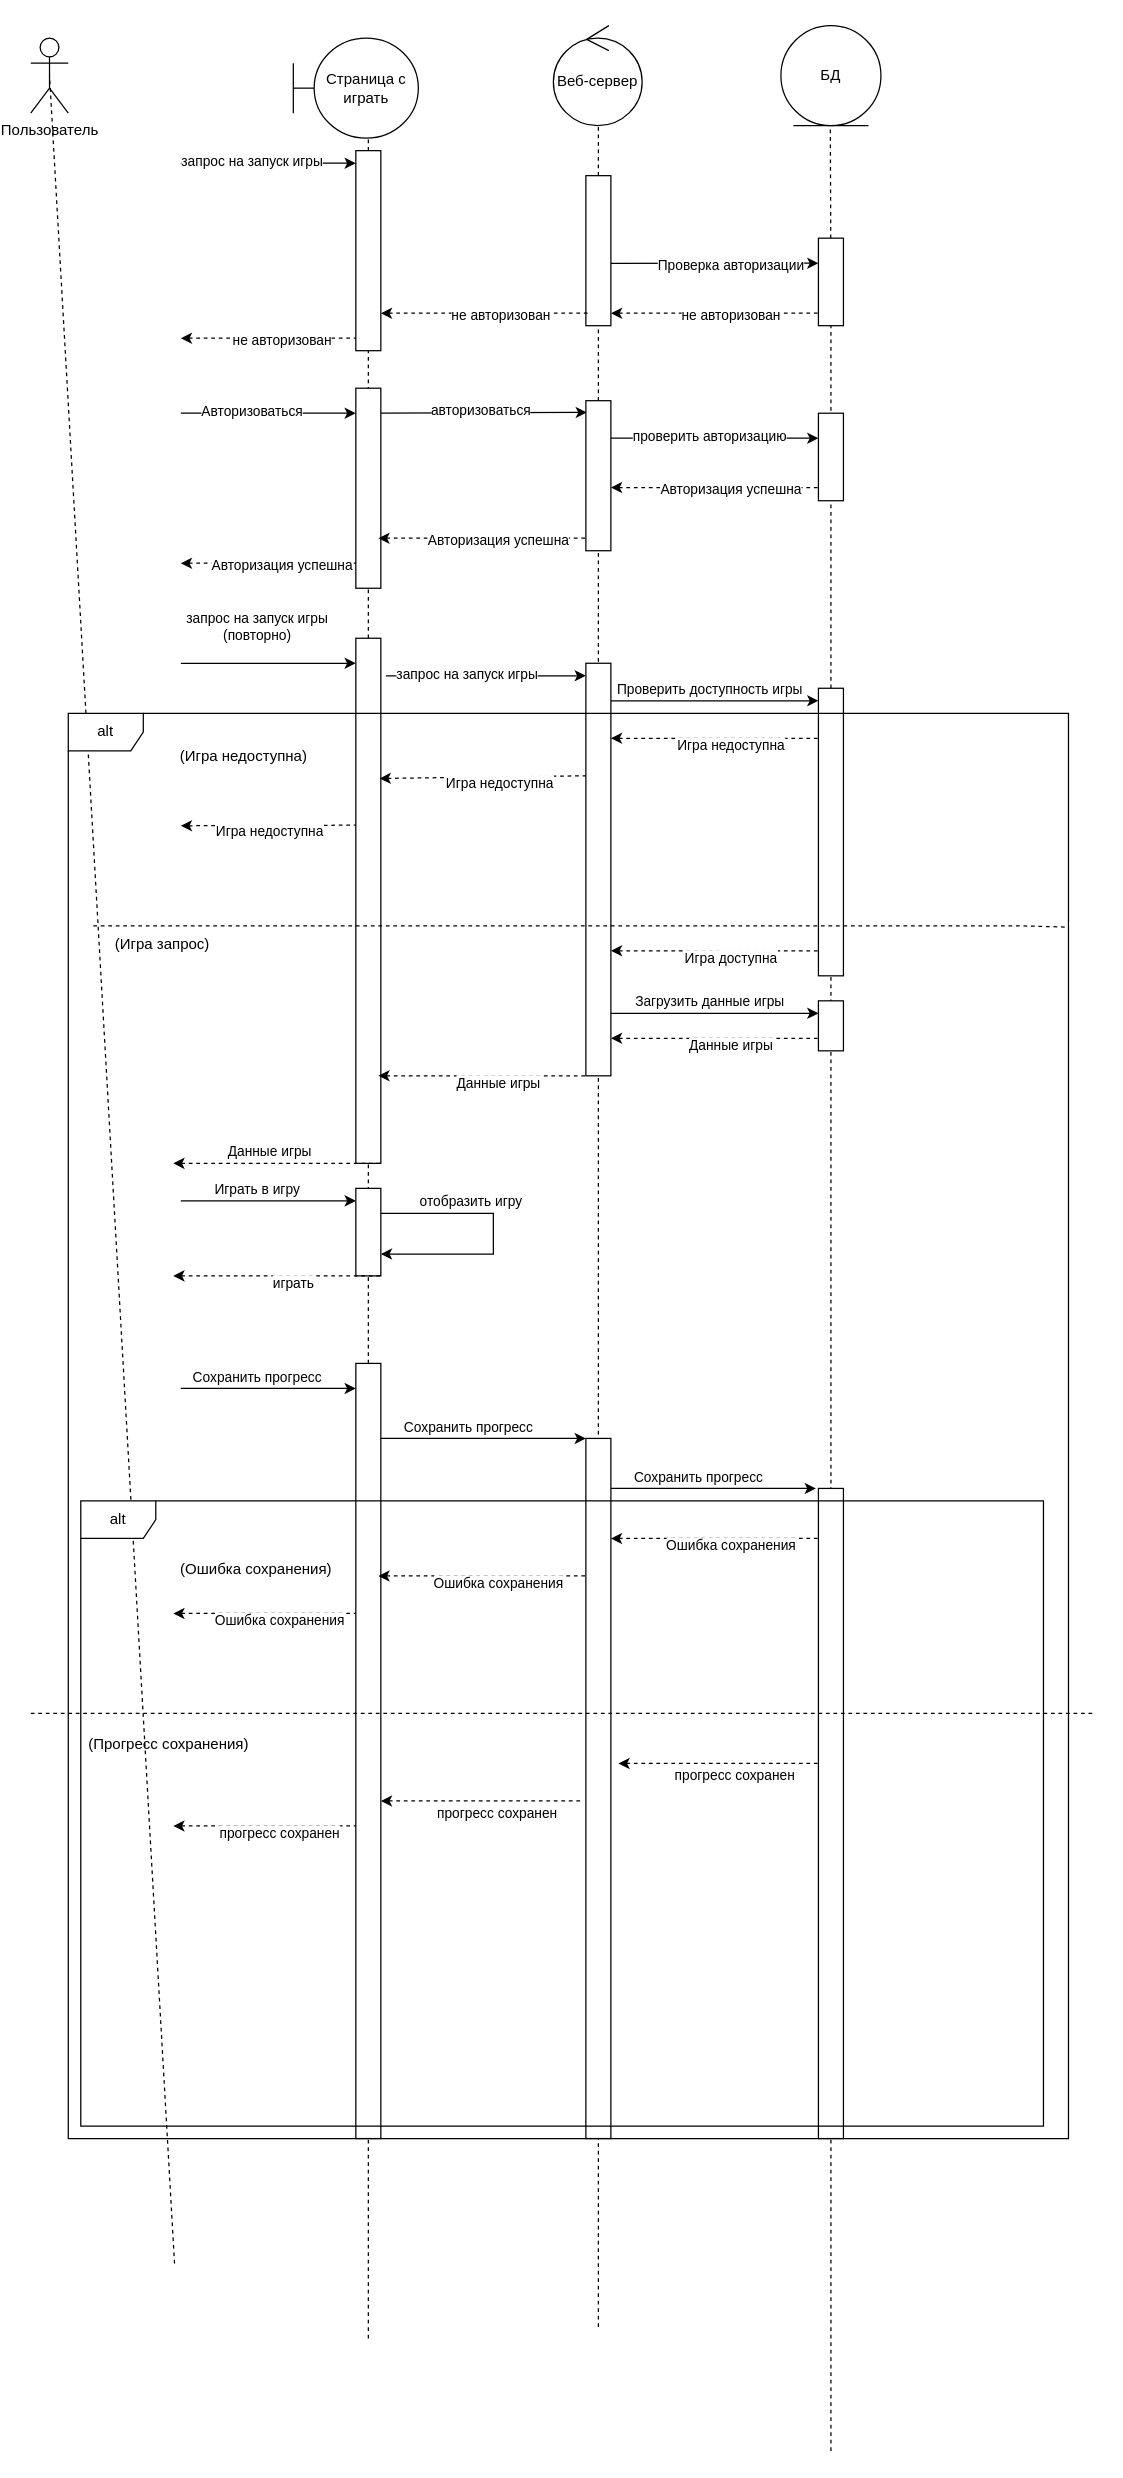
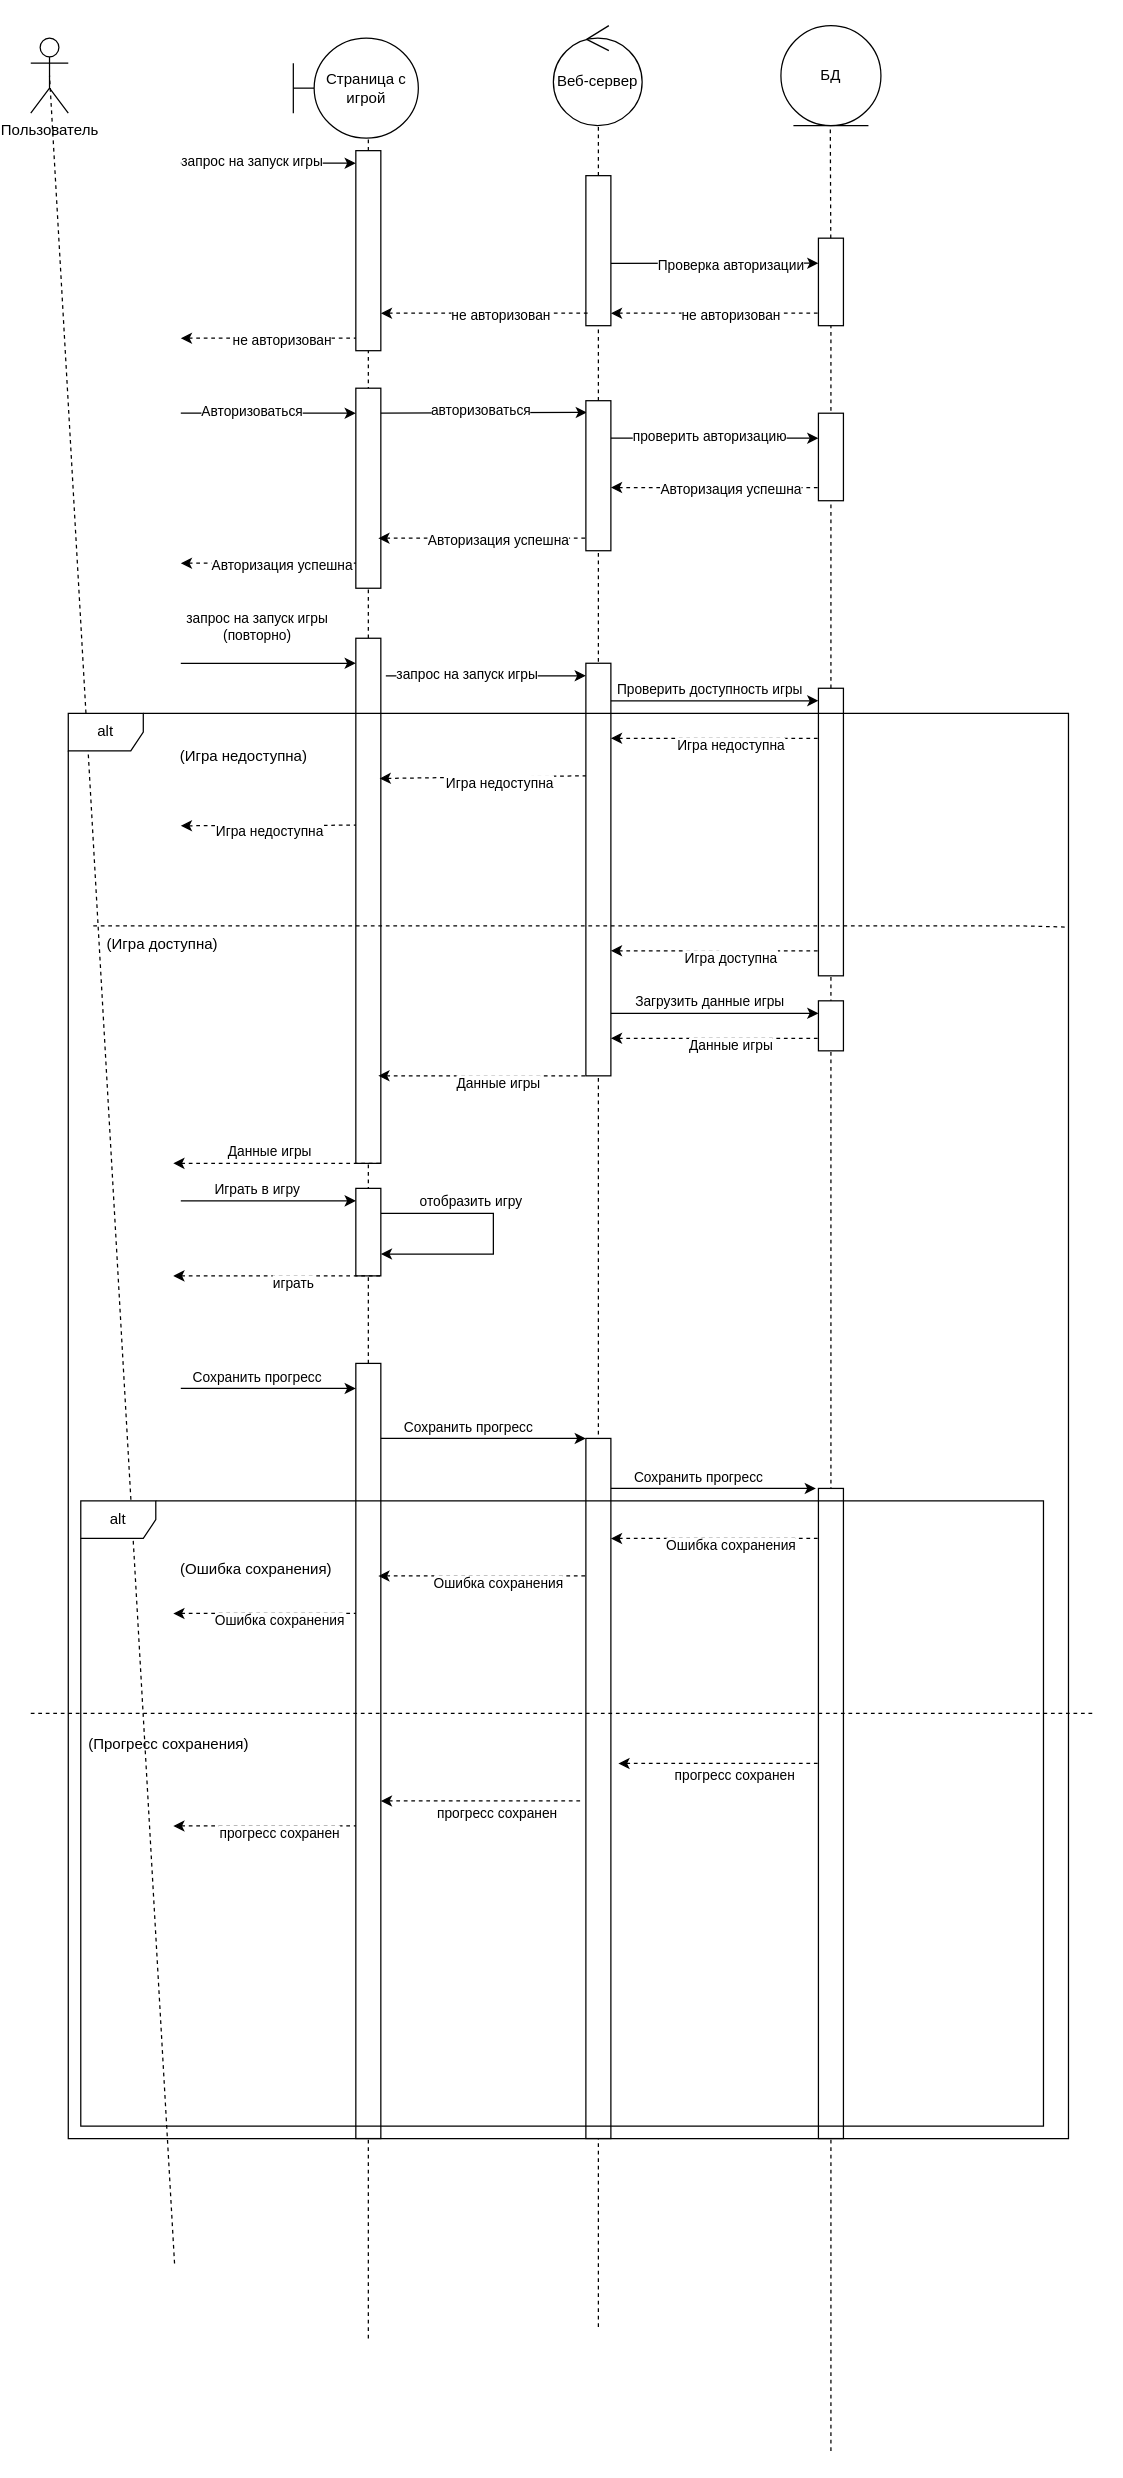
node "Страница с играть": label "Страница с играть" -> "Страница с игрой"
node "(Игра запрос)": label "(Игра запрос)" -> "(Игра доступна)"
